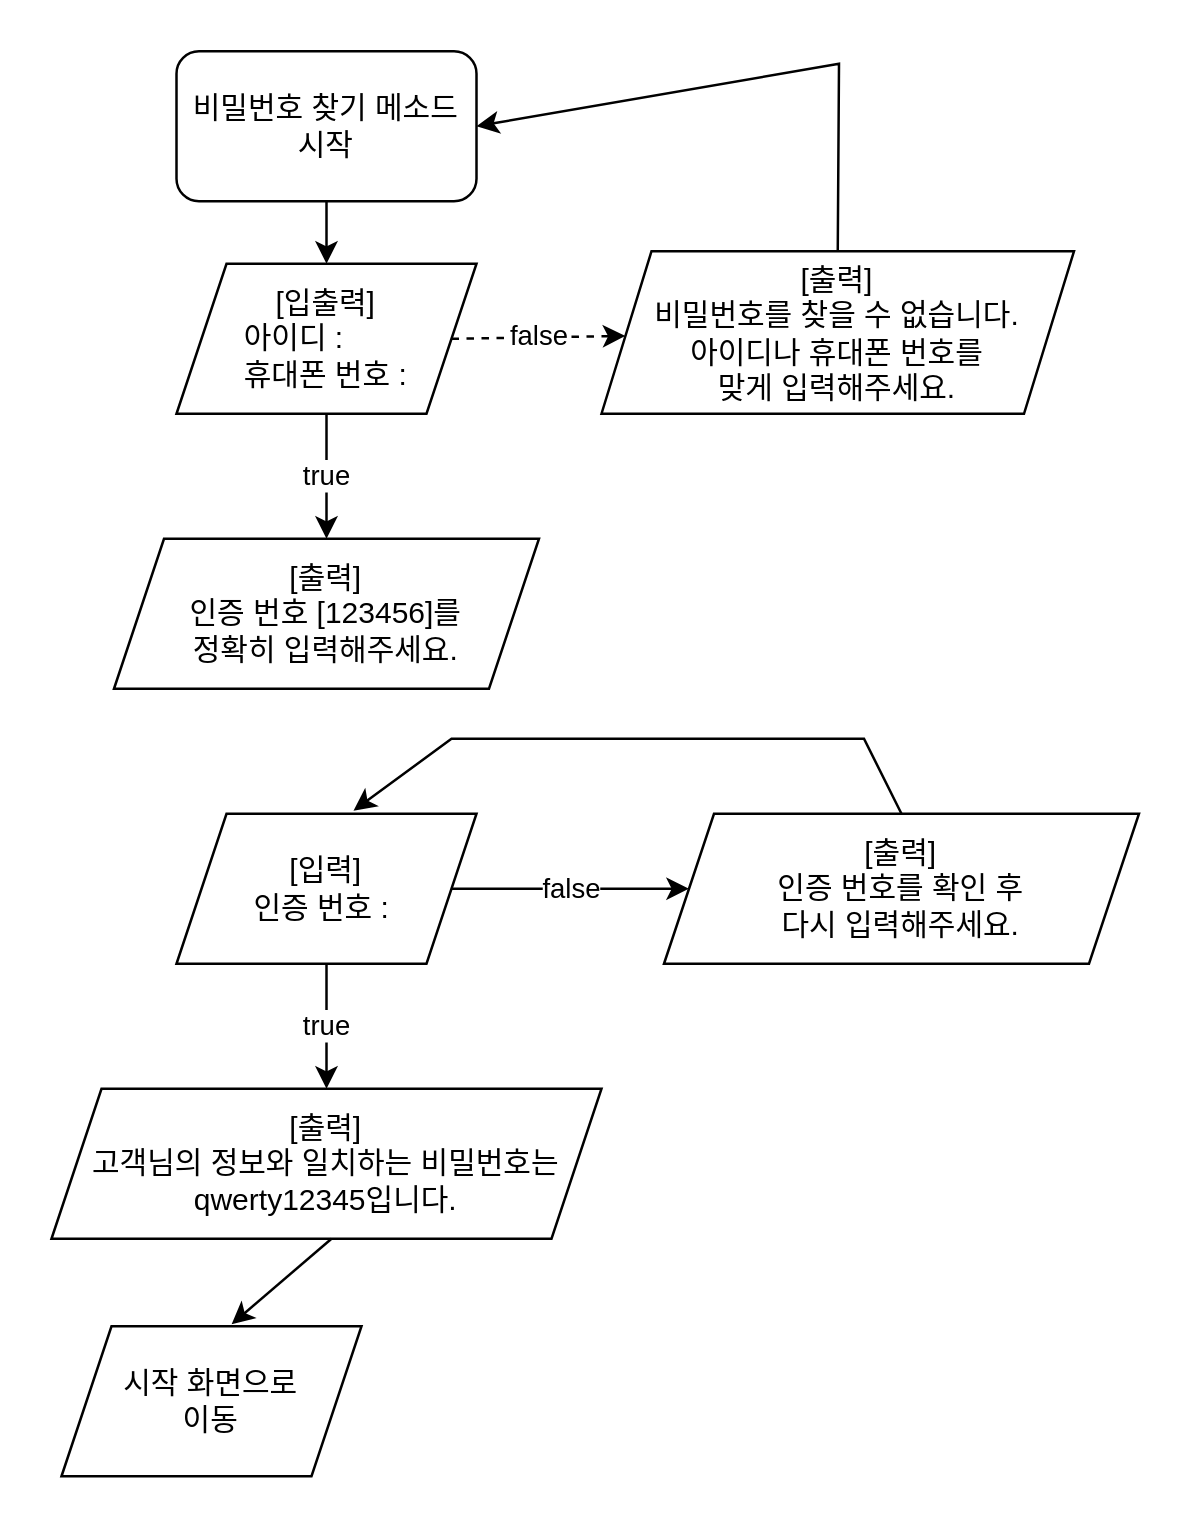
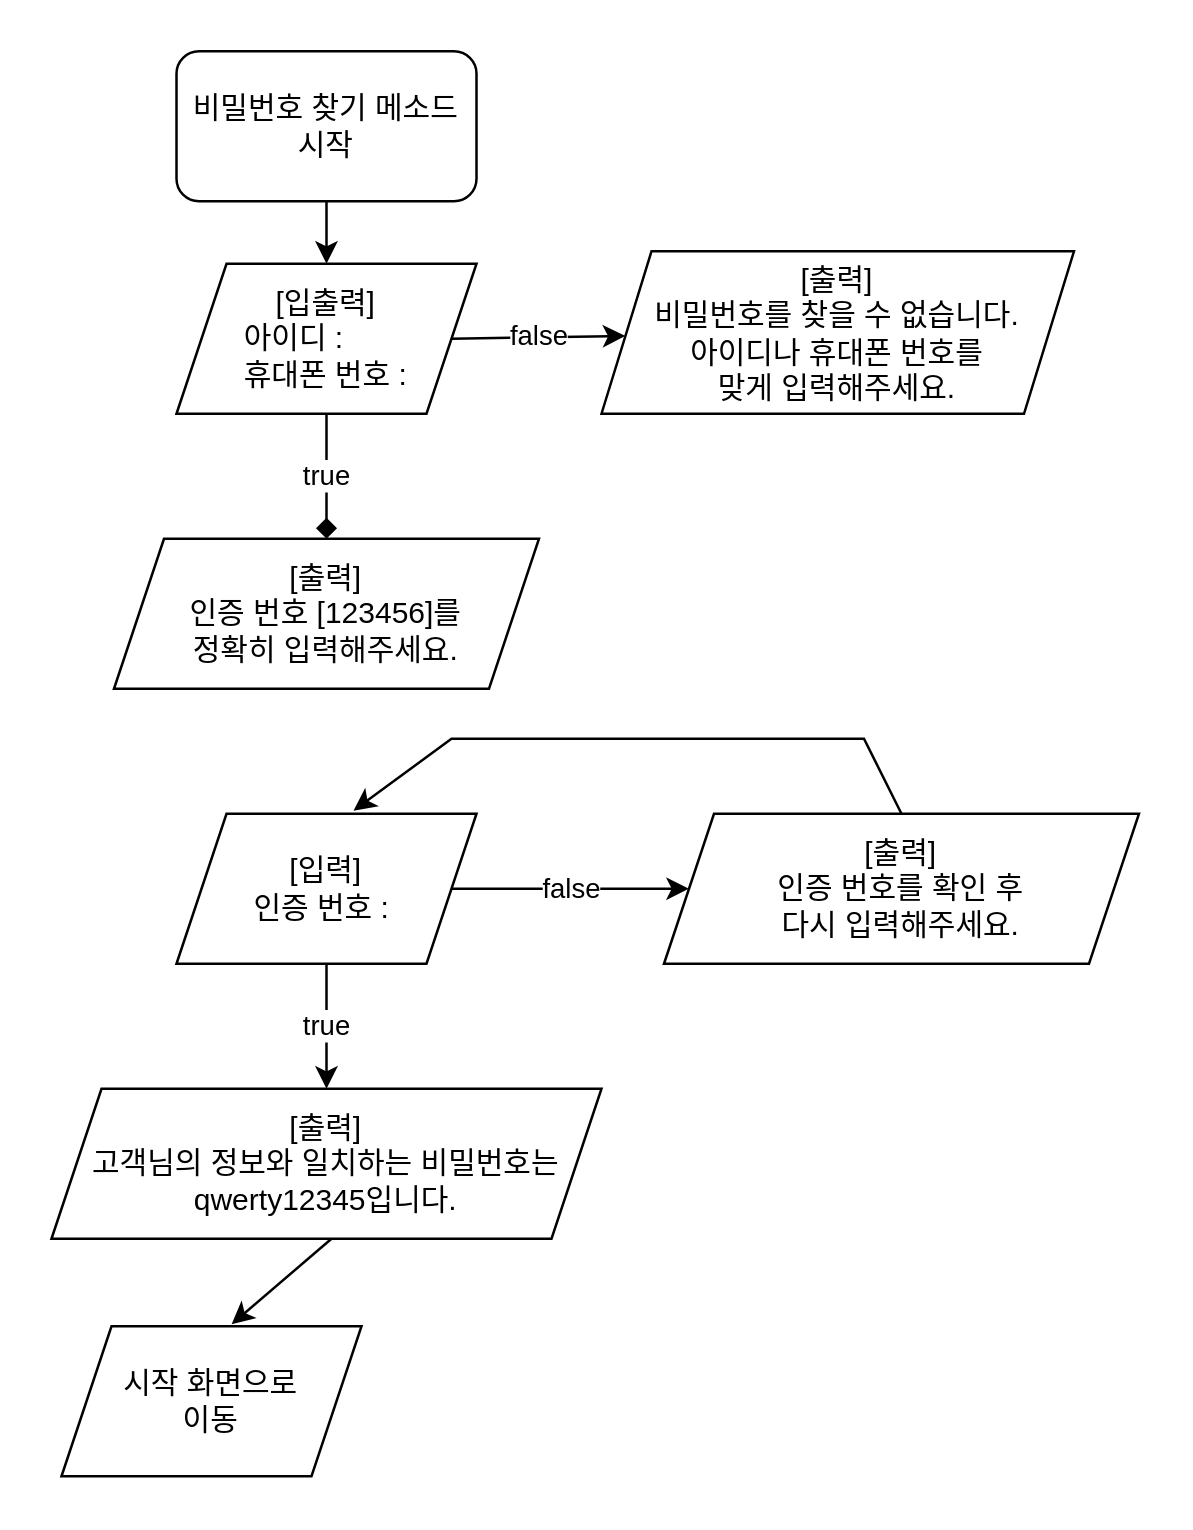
edge "[출력] 비밀번호를 찾을 수 없습니다. 아이디나 휴대폰 번호를 맞게 입력해주세요." -> "비밀번호 찾기 메소드 시작": removed
edge "[입출력] 아이디 : 휴대폰 번호 :" -> "[출력] 비밀번호를 찾을 수 없습니다. 아이디나 휴대폰 번호를 맞게 입력해주세요.": style dashed -> solid
edge "[입출력] 아이디 : 휴대폰 번호 :" -> "[출력] 인증 번호 [123456]를 정확히 입력해주세요.": arrowhead classic -> diamond
